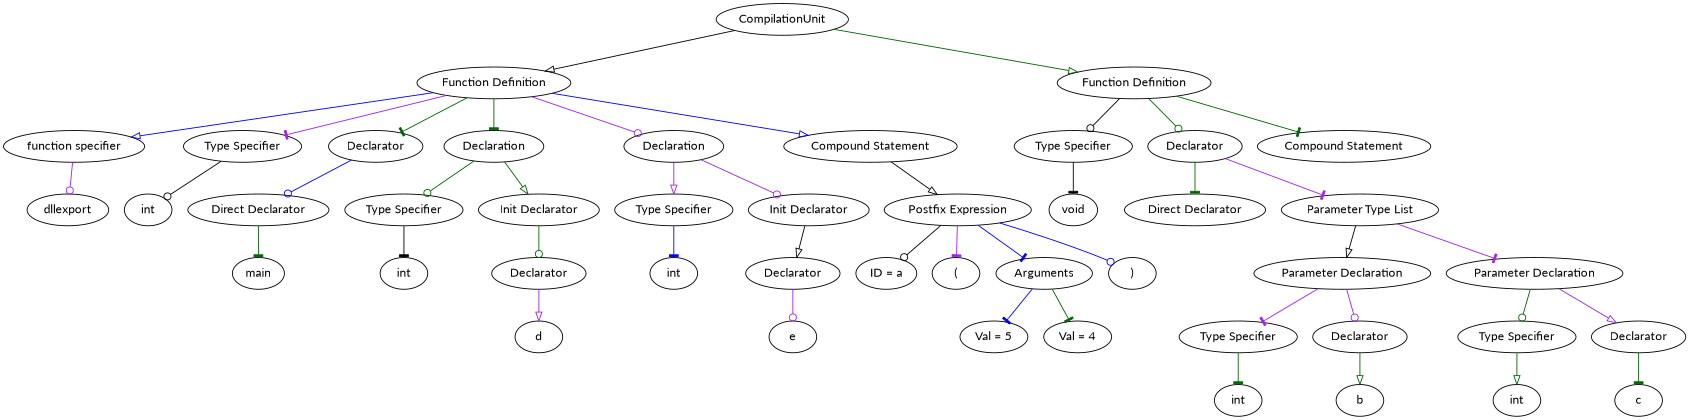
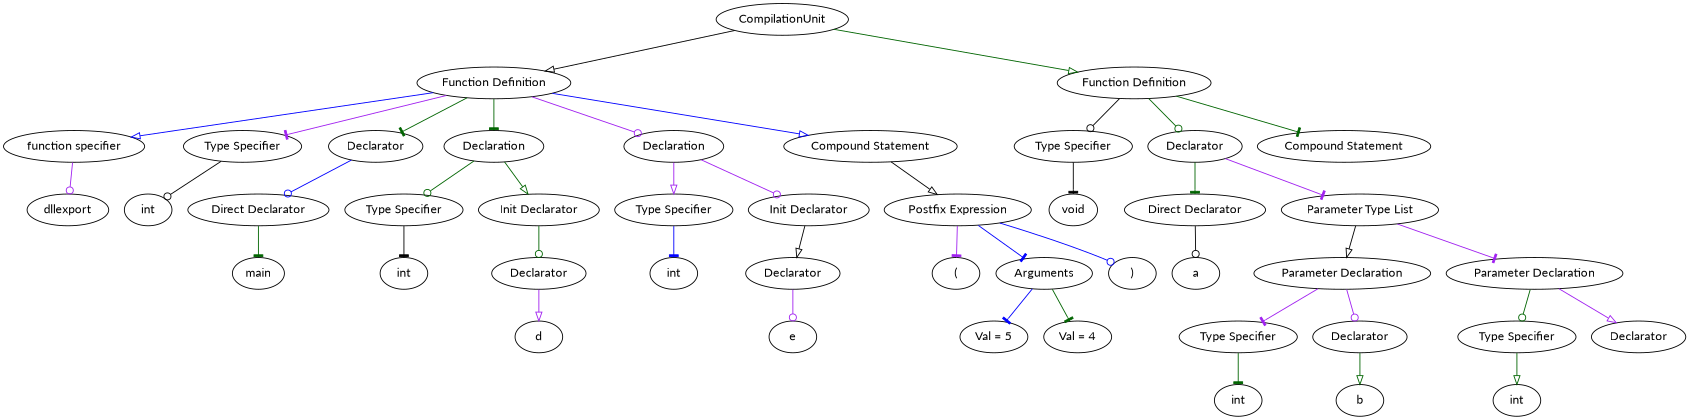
node "ID = a": removed
node "a": added
node "c": removed
